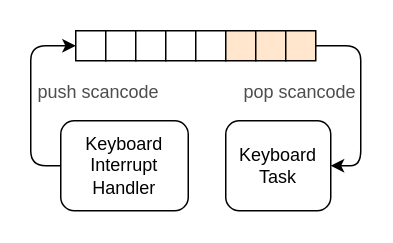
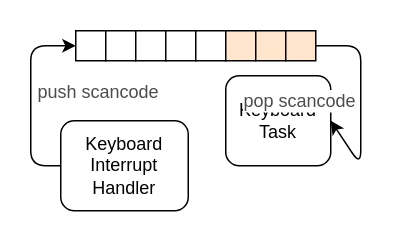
node "Keyboard Task": moved (278, 166) -> (278, 121)
